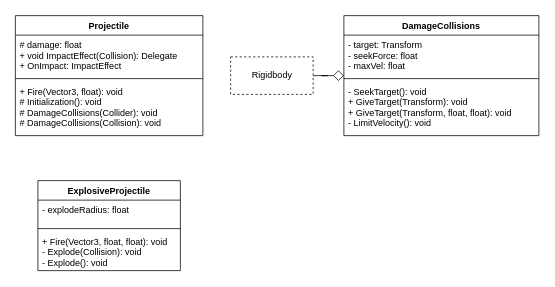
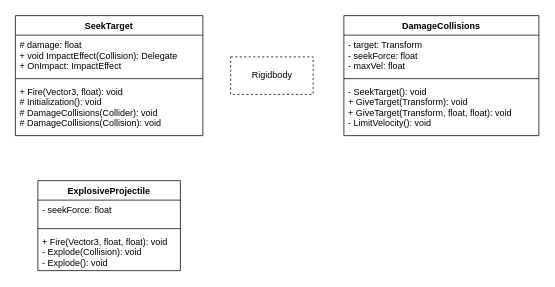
node "Projectile": label "Projectile" -> "SeekTarget"
edge "Rigidbody" -> "DamageCollisions": removed
node "- explodeRadius: float": label "- explodeRadius: float" -> "- seekForce: float"
